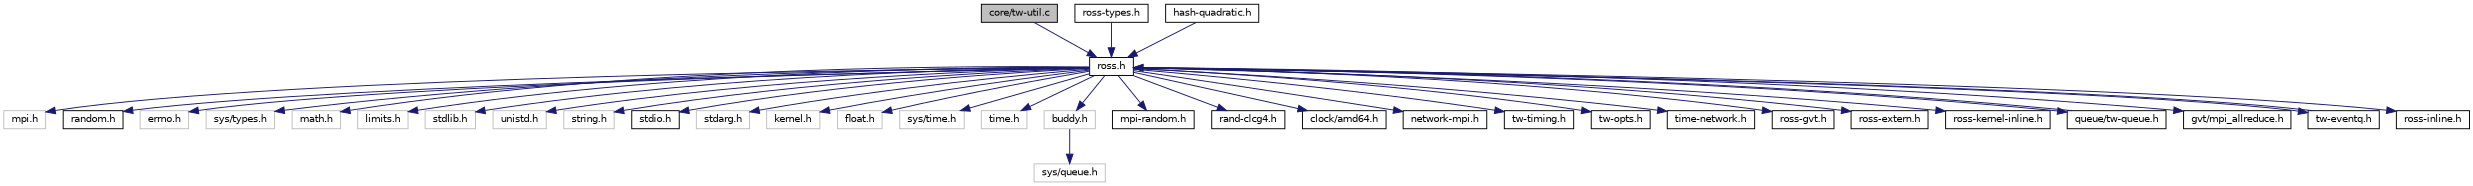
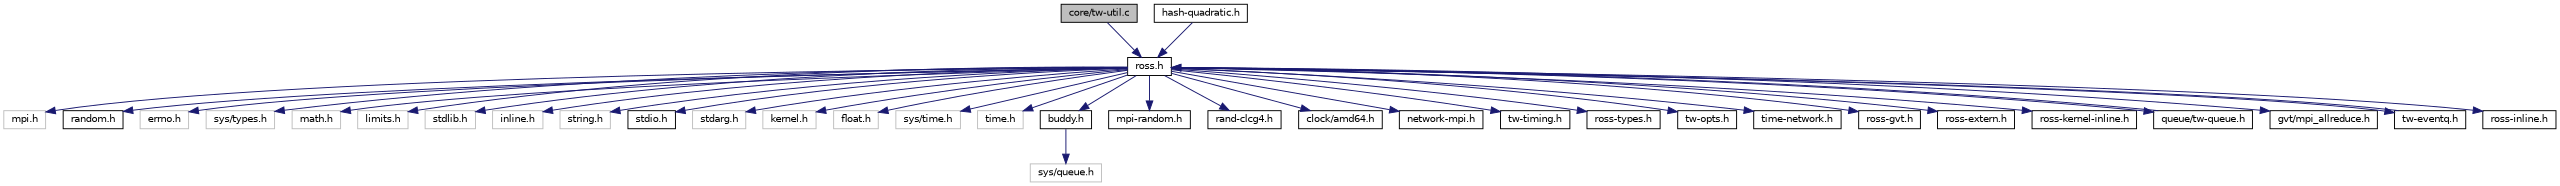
edge "ross-types.h" -> "ross.h": reversed
node "unistd.h": label "unistd.h" -> "inline.h"
node "buddy.h": color grey75 -> black
